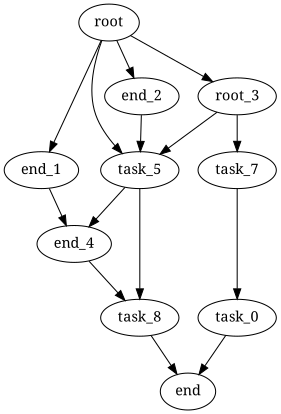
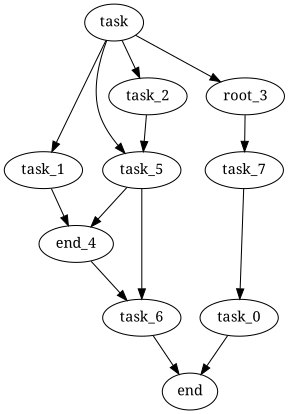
node "root": label "root" -> "task"
node "end_2": label "end_2" -> "task_2"
edge "root_3" -> "task_5": removed
node "end_1": label "end_1" -> "task_1"
node "task_8": label "task_8" -> "task_6"
